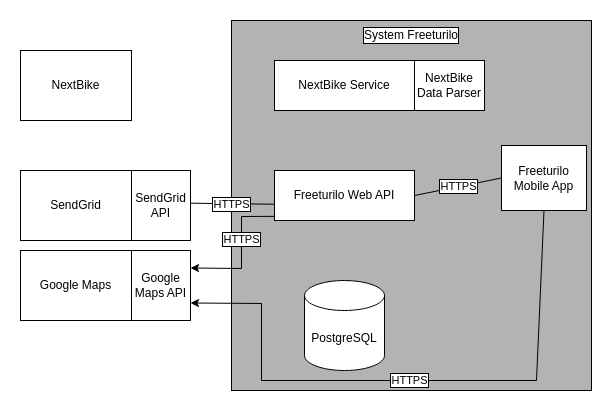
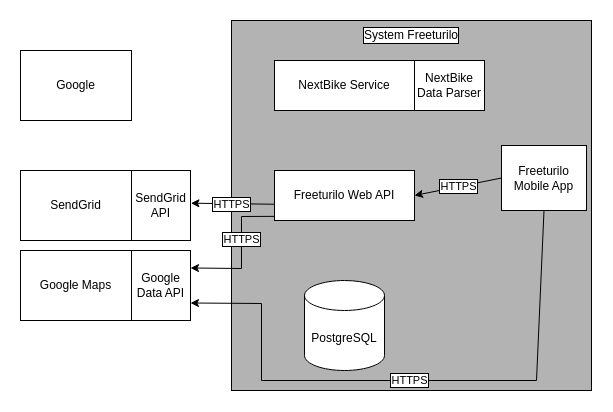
node "NextBike": label "NextBike" -> "Google"
edge "Freeturilo Mobile App" -- "Freeturilo Web API": arrowhead none -> classic
edge "Freeturilo Web API" -- "SendGrid API": arrowhead none -> classic
node "Google Maps API": label "Google Maps API" -> "Google Data API"
